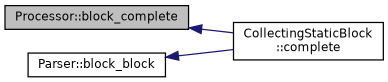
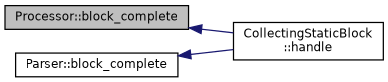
node "CollectingStaticBlock ::complete": label "CollectingStaticBlock ::complete" -> "CollectingStaticBlock ::handle"
node "Parser::block_block": label "Parser::block_block" -> "Parser::block_complete"
